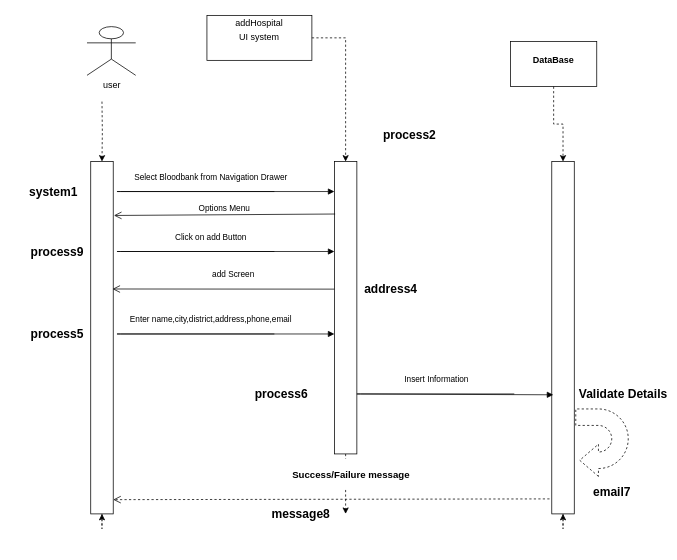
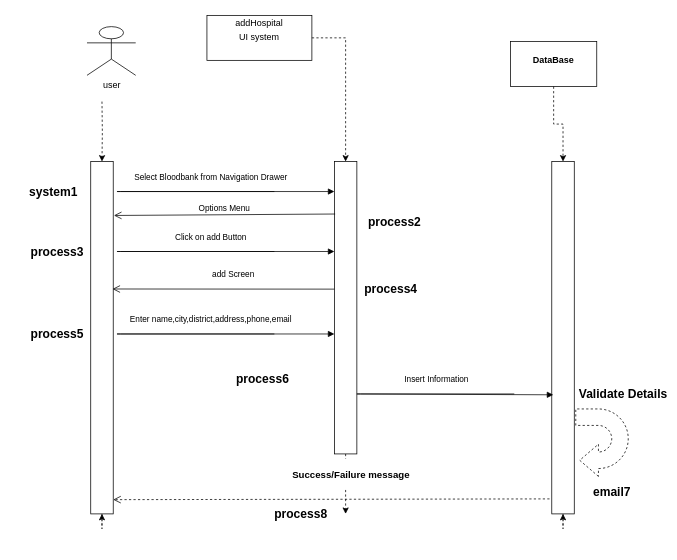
node "process2": moved (409, 135) -> (394, 222)
node "process9": label "process9" -> "process3"
node "address4": label "address4" -> "process4"
node "process6": moved (281, 394) -> (262, 379)
node "message8": label "message8" -> "process8"
